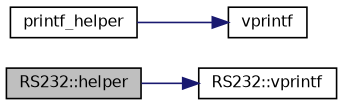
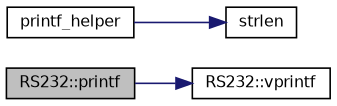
node "vprintf": label "vprintf" -> "strlen"
node "RS232::helper": label "RS232::helper" -> "RS232::printf"
